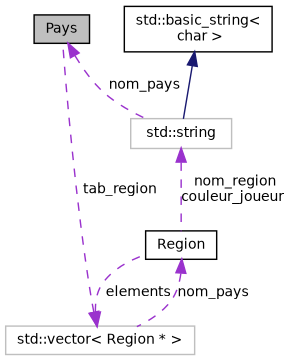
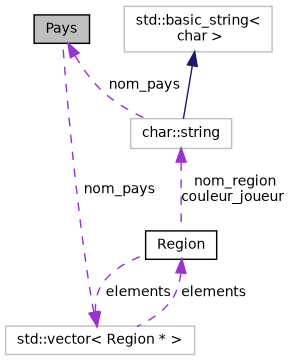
node "std::basic_string< char >": color black -> grey75
node "std::string": label "std::string" -> "char::string"
edge "Pays" -> "std::vector< Region * >": label " tab_region" -> " nom_pays"
edge "std::vector< Region * >" -> "Region": label " nom_pays" -> " elements"
